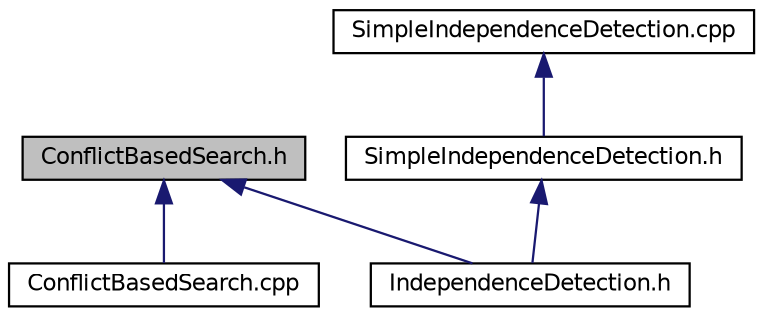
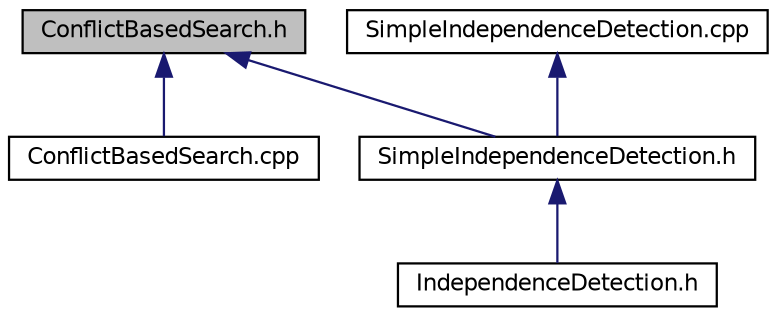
edge "IndependenceDetection.h" -> "ConflictBasedSearch.h": now "SimpleIndependenceDetection.h" -> "ConflictBasedSearch.h"
